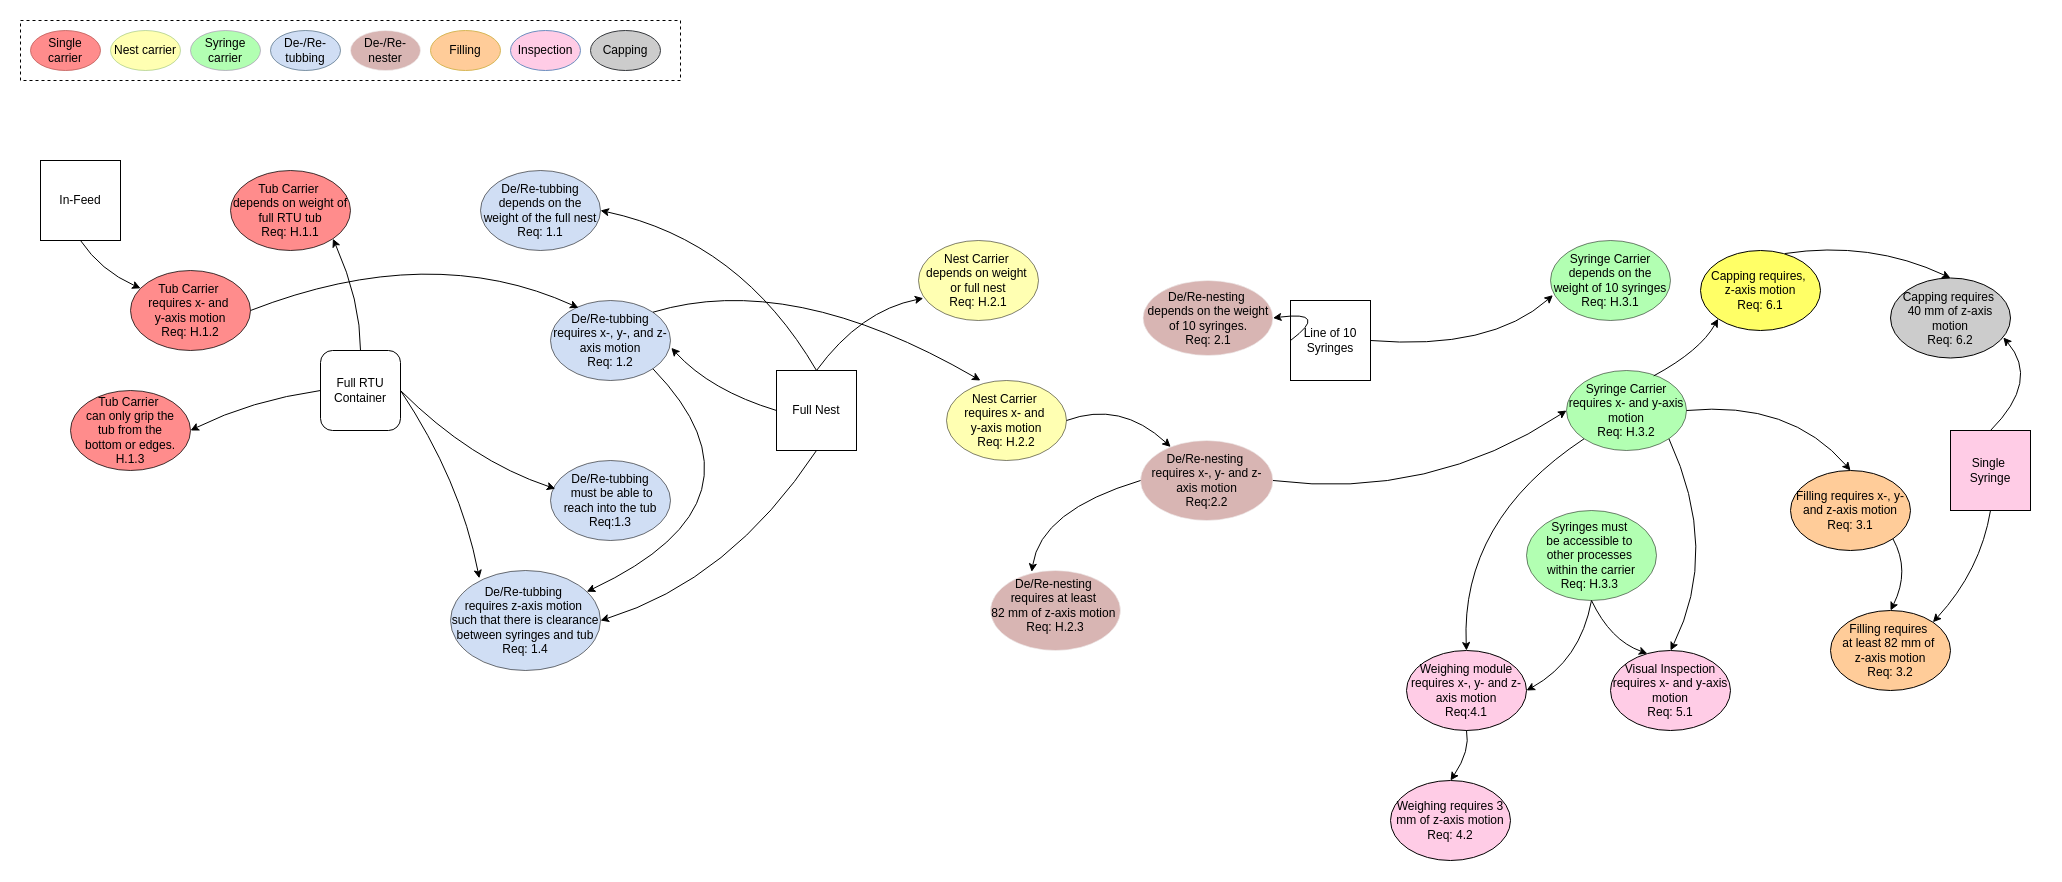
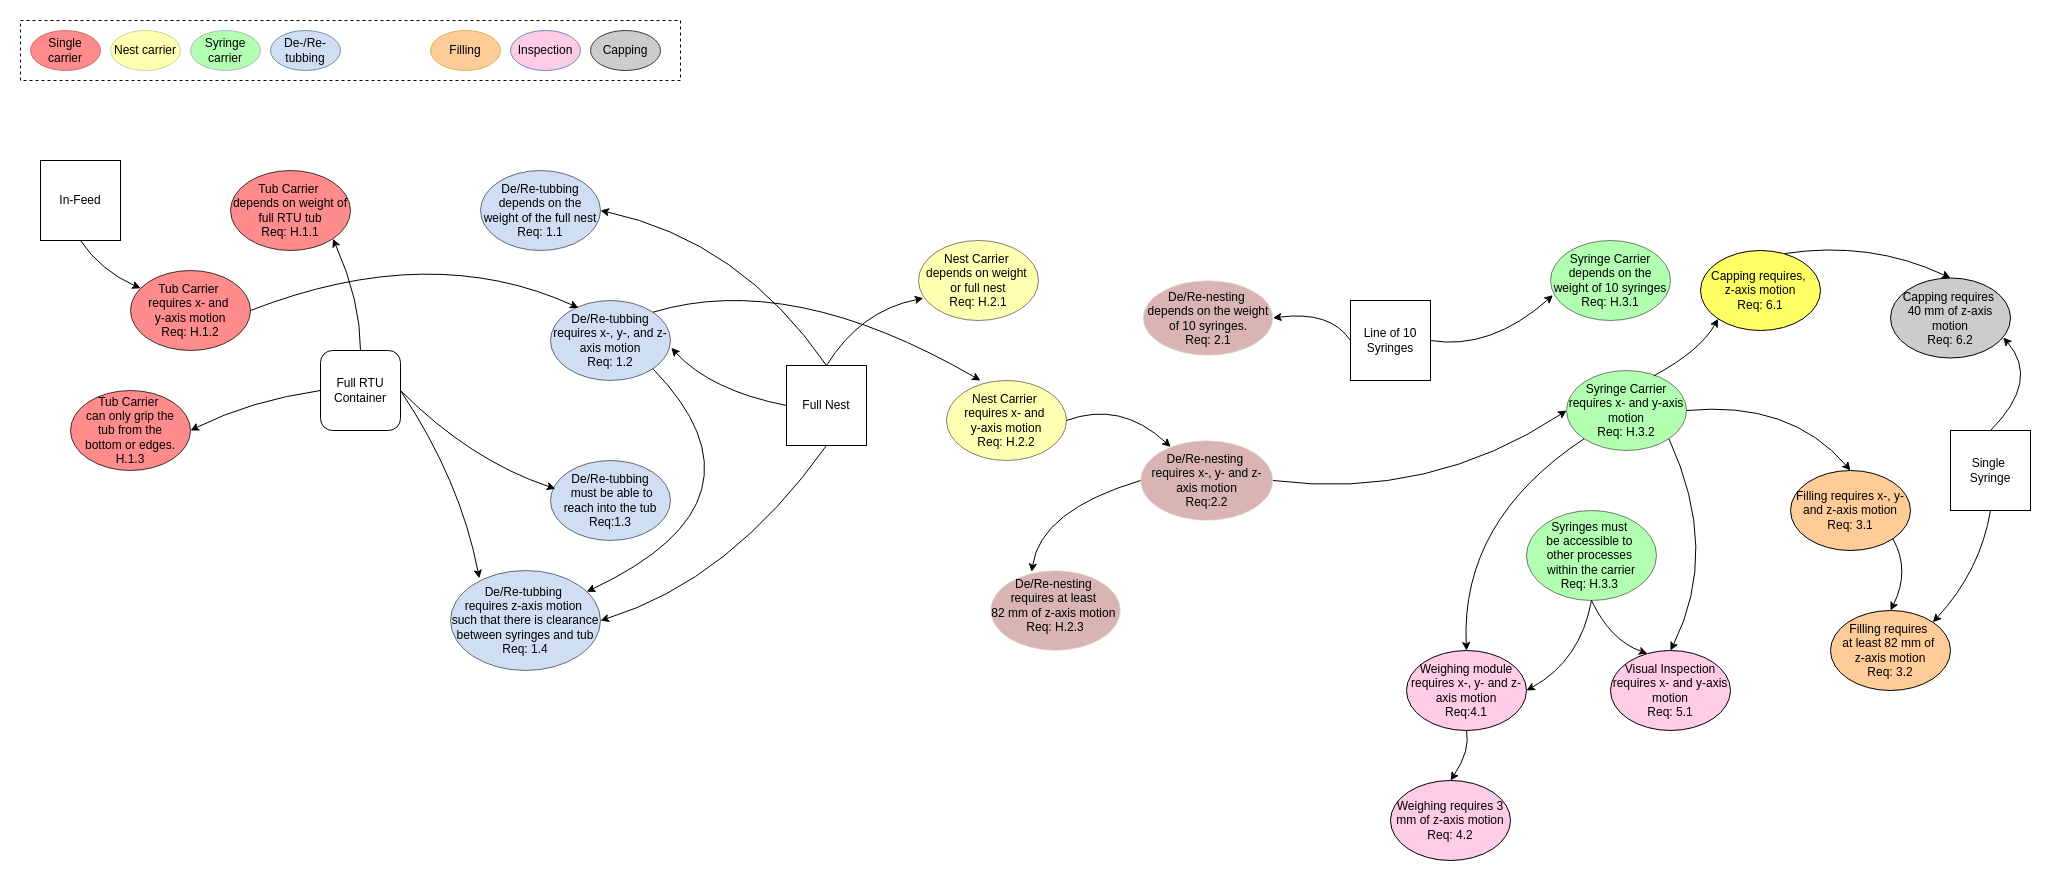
node "De-/Re-nester": removed
node "Line of 10 Syringes": moved (1331, 341) -> (1391, 341)
node "Full Nest": moved (817, 411) -> (827, 406)
node "Single Syringe": fillcolor #ffcce6 -> #ffffff
